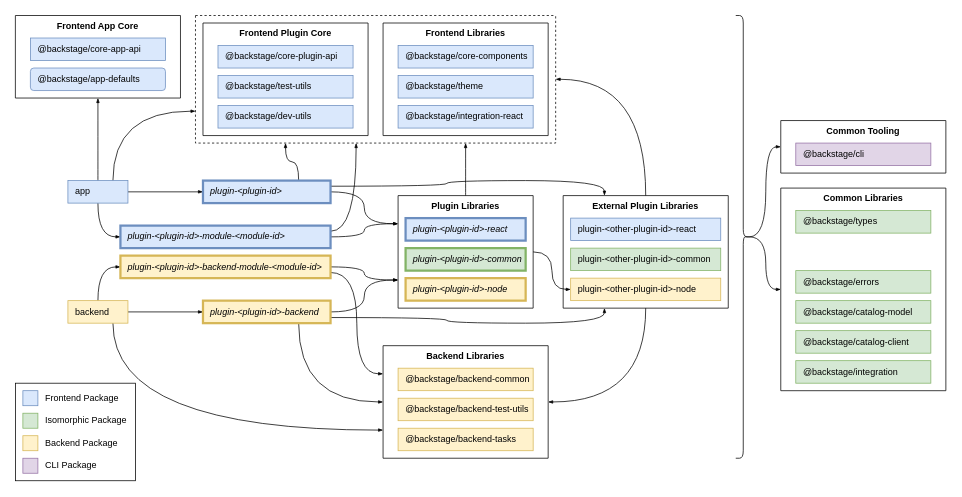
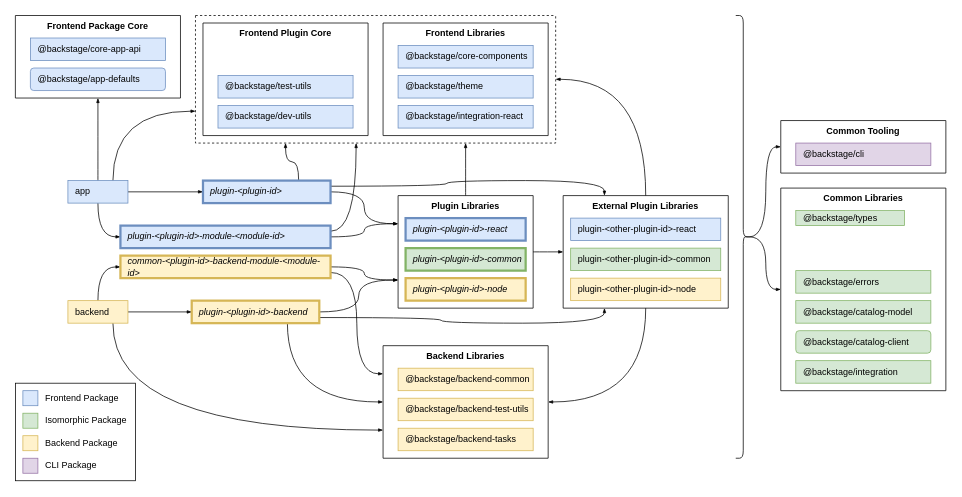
node "Frontend App Core": label "Frontend App Core" -> "Frontend Package Core"
node "@backstage/core-plugin-api": removed
node "@backstage/types": size 135x23 -> 109x15
node "plugin-<plugin-id>-backend-module-<module-id>": label "plugin-<plugin-id>-backend-module-<module-id>" -> "common-<plugin-id>-backend-module-<module-id>"
edge "Plugin Libraries" -> "plugin-<other-plugin-id>-node": now "Plugin Libraries" -> "External Plugin Libraries"
node "plugin-<plugin-id>-backend": moved (267, 312) -> (255, 312)
node "@backstage/catalog-client": shape rectangle -> rounded rectangle
